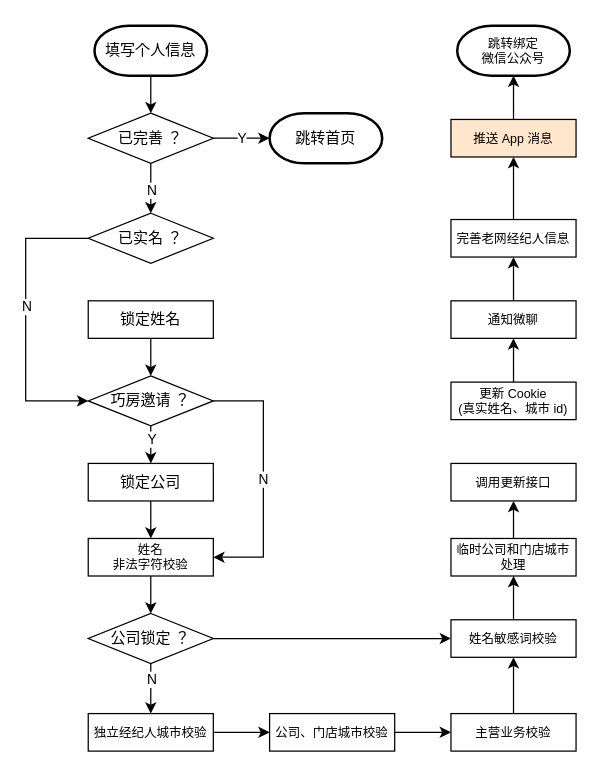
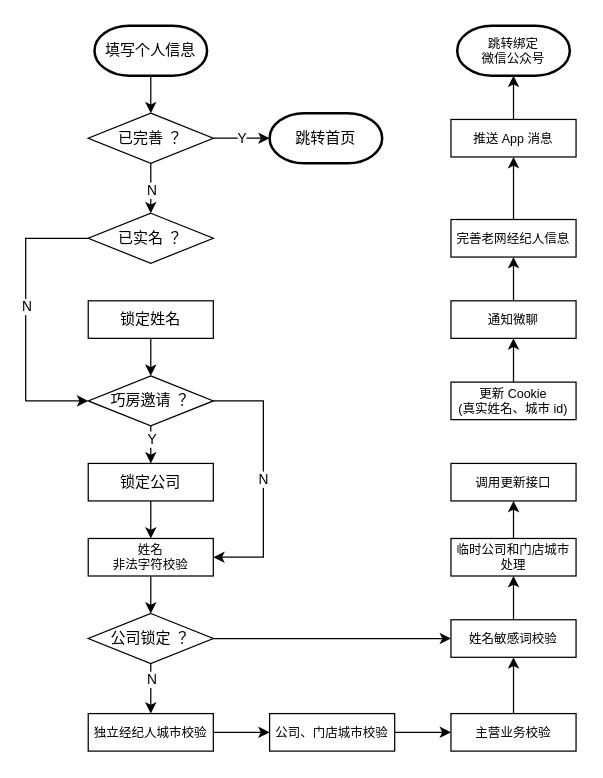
node "推送 App 消息": fillcolor #ffe6cc -> #ffffff
